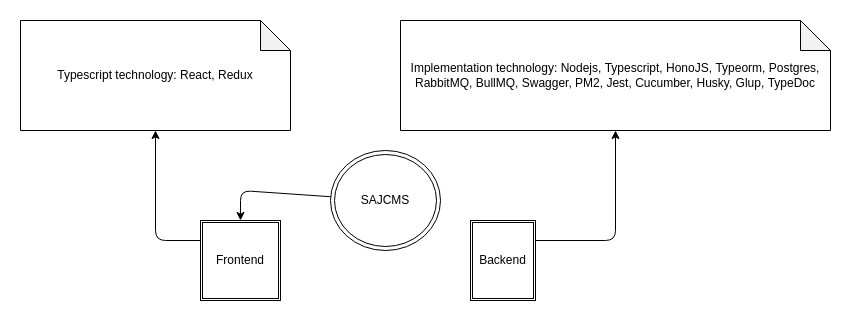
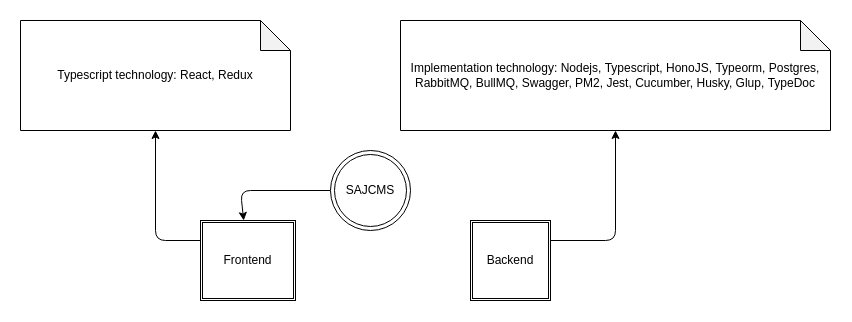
node "SAJCMS": size 110x100 -> 80x80
node "Frontend": size 80x80 -> 95x80
node "Backend": size 65x80 -> 80x80
